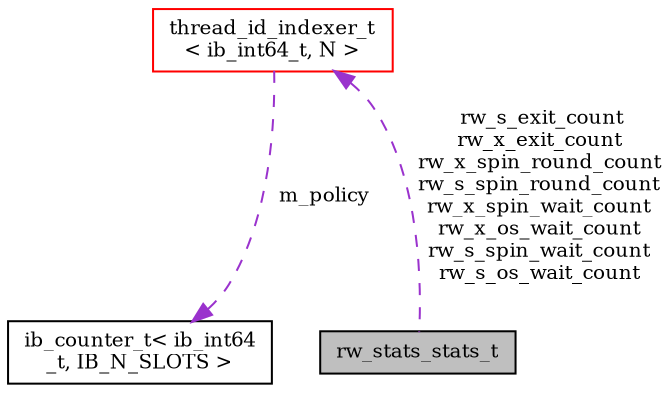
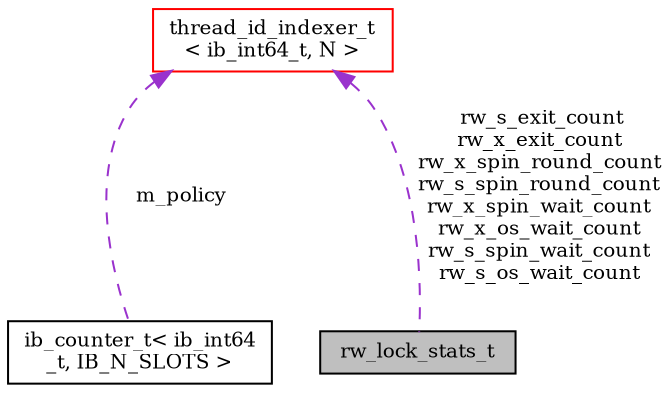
edge "thread_id_indexer_t < ib_int64_t, N >" -> "ib_counter_t< ib_int64 _t, IB_N_SLOTS >": reversed
node "rw_stats_stats_t": label "rw_stats_stats_t" -> "rw_lock_stats_t"
